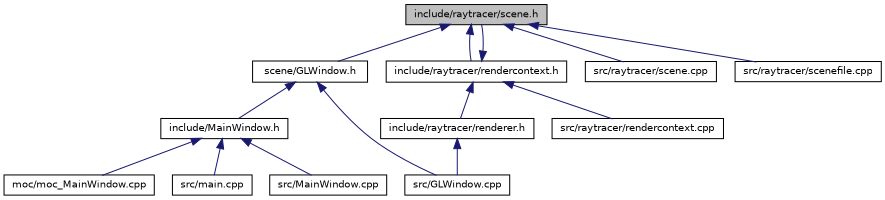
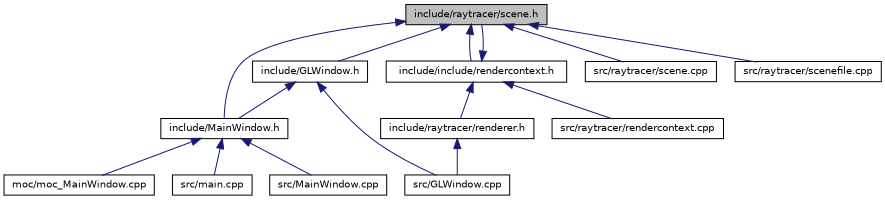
edge "include/MainWindow.h" -> "include/raytracer/scene.h": added
node "scene/GLWindow.h": label "scene/GLWindow.h" -> "include/GLWindow.h"
node "include/raytracer/rendercontext.h": label "include/raytracer/rendercontext.h" -> "include/include/rendercontext.h"
